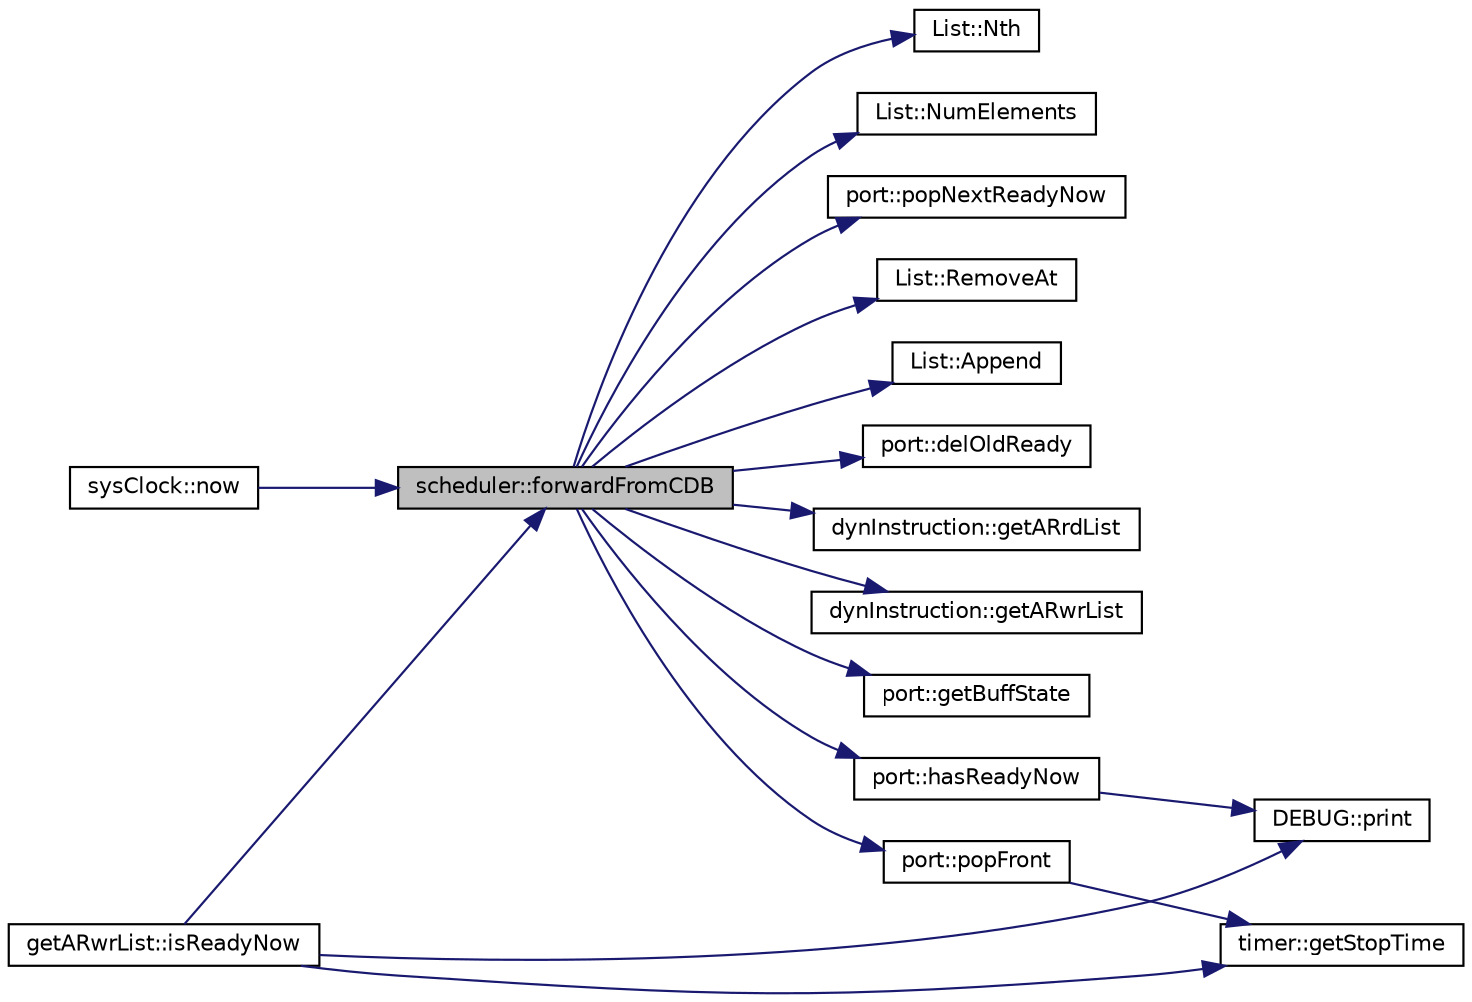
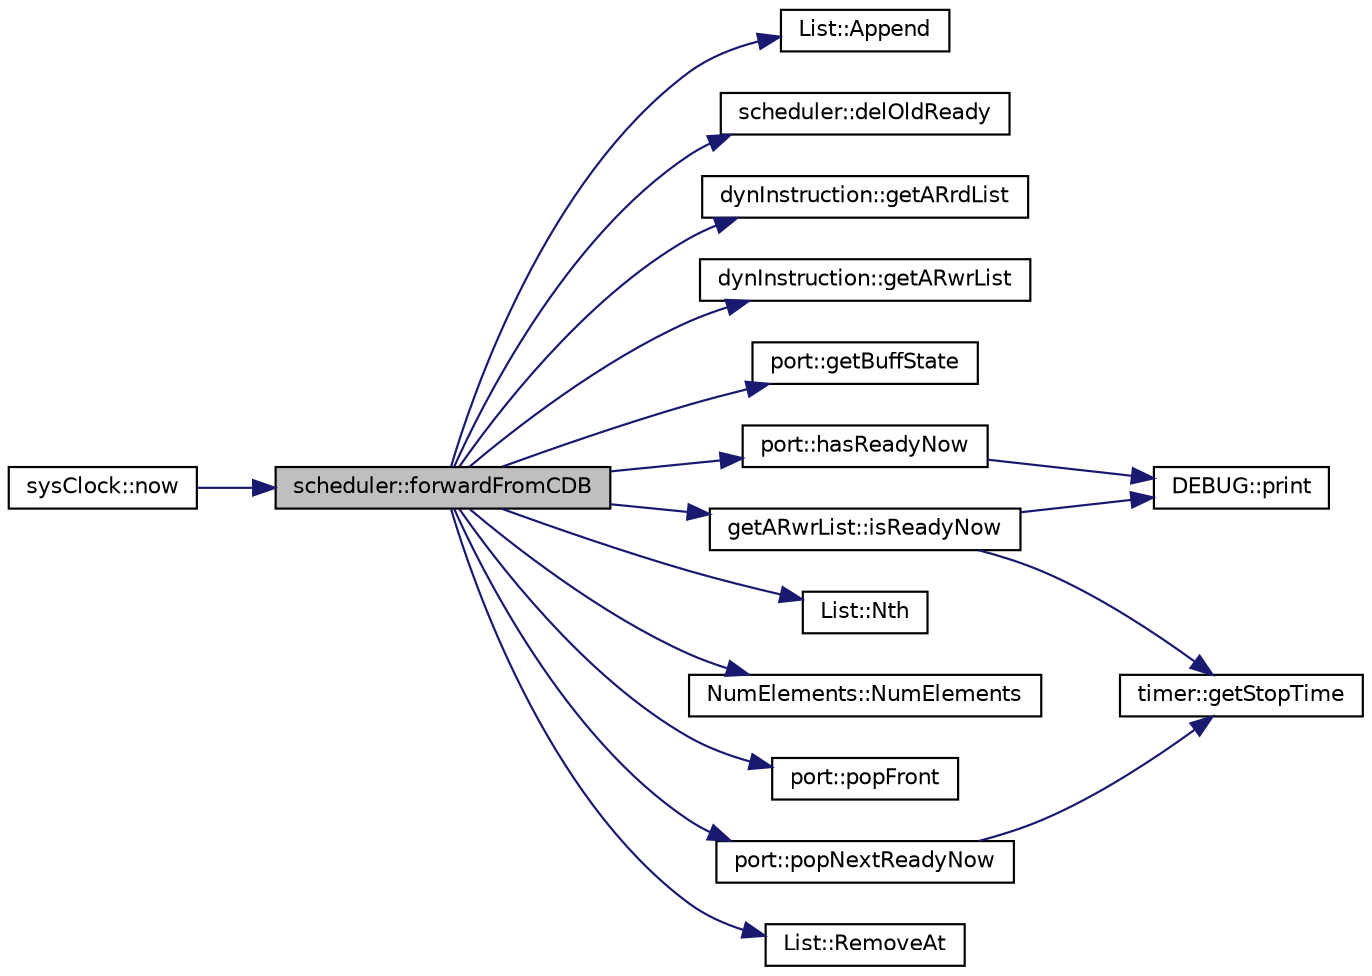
node "List::NumElements": label "List::NumElements" -> "NumElements::NumElements"
node "port::delOldReady": label "port::delOldReady" -> "scheduler::delOldReady"
edge "getARwrList::isReadyNow" -> "scheduler::forwardFromCDB": reversed
edge "port::popFront" -> "timer::getStopTime": now "port::popNextReadyNow" -> "timer::getStopTime"
